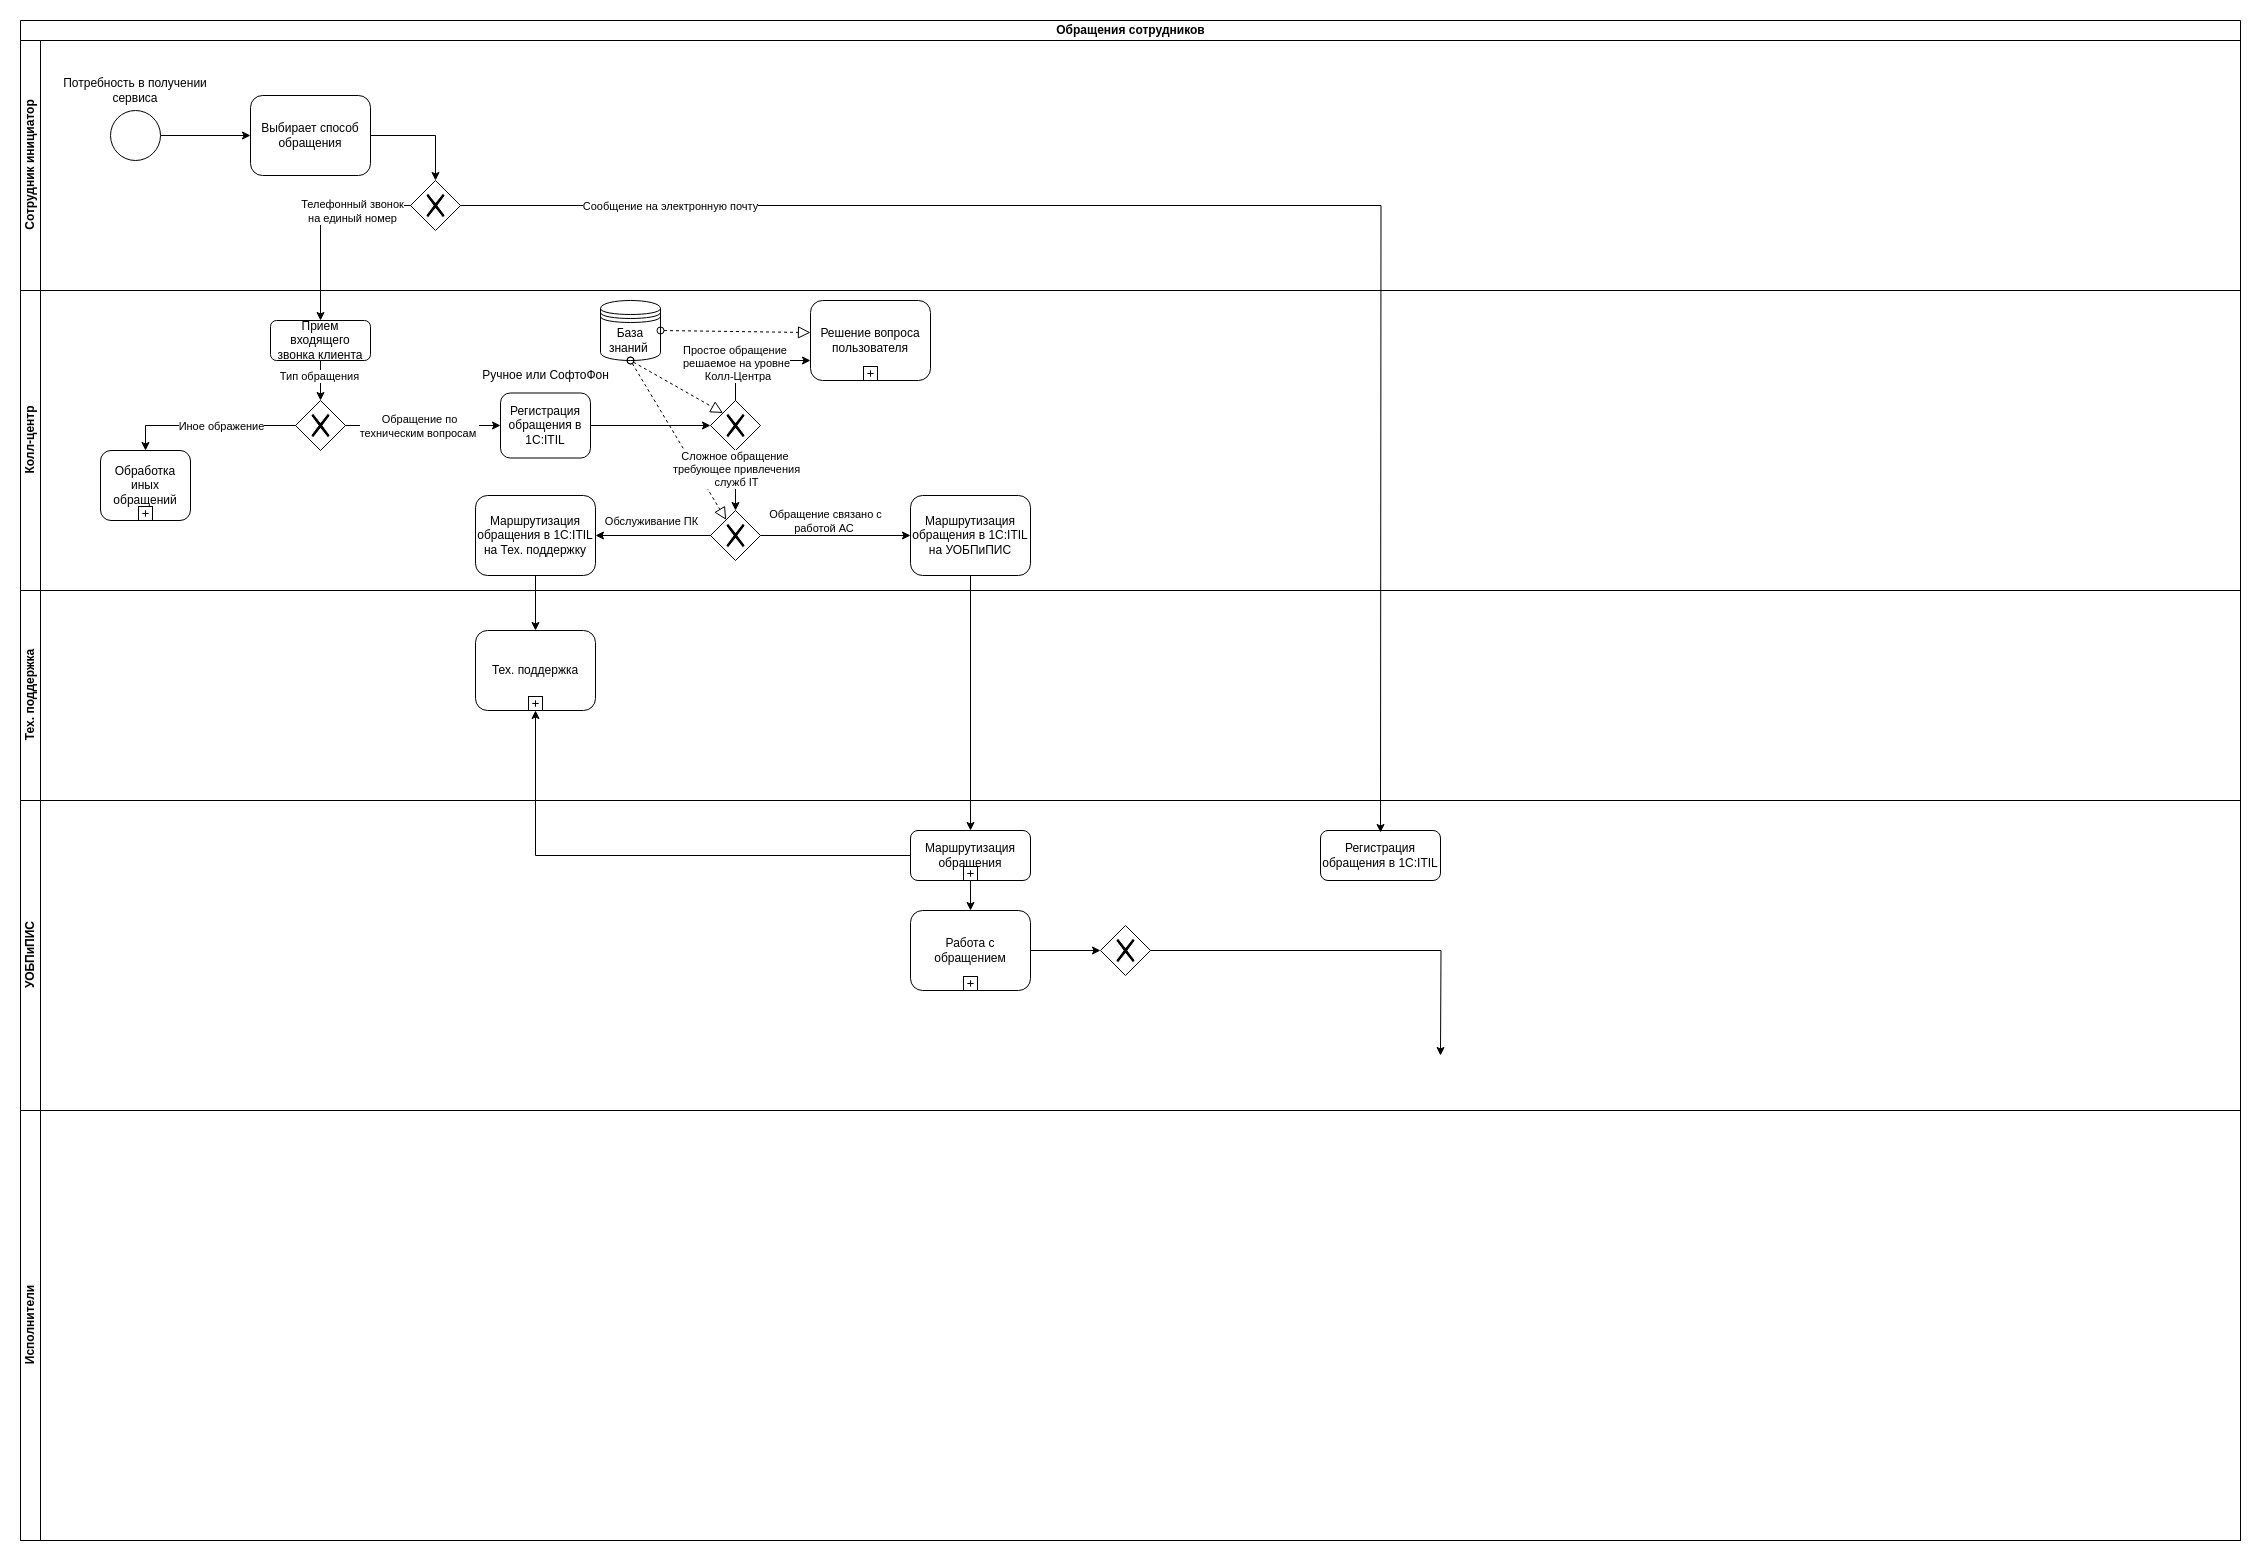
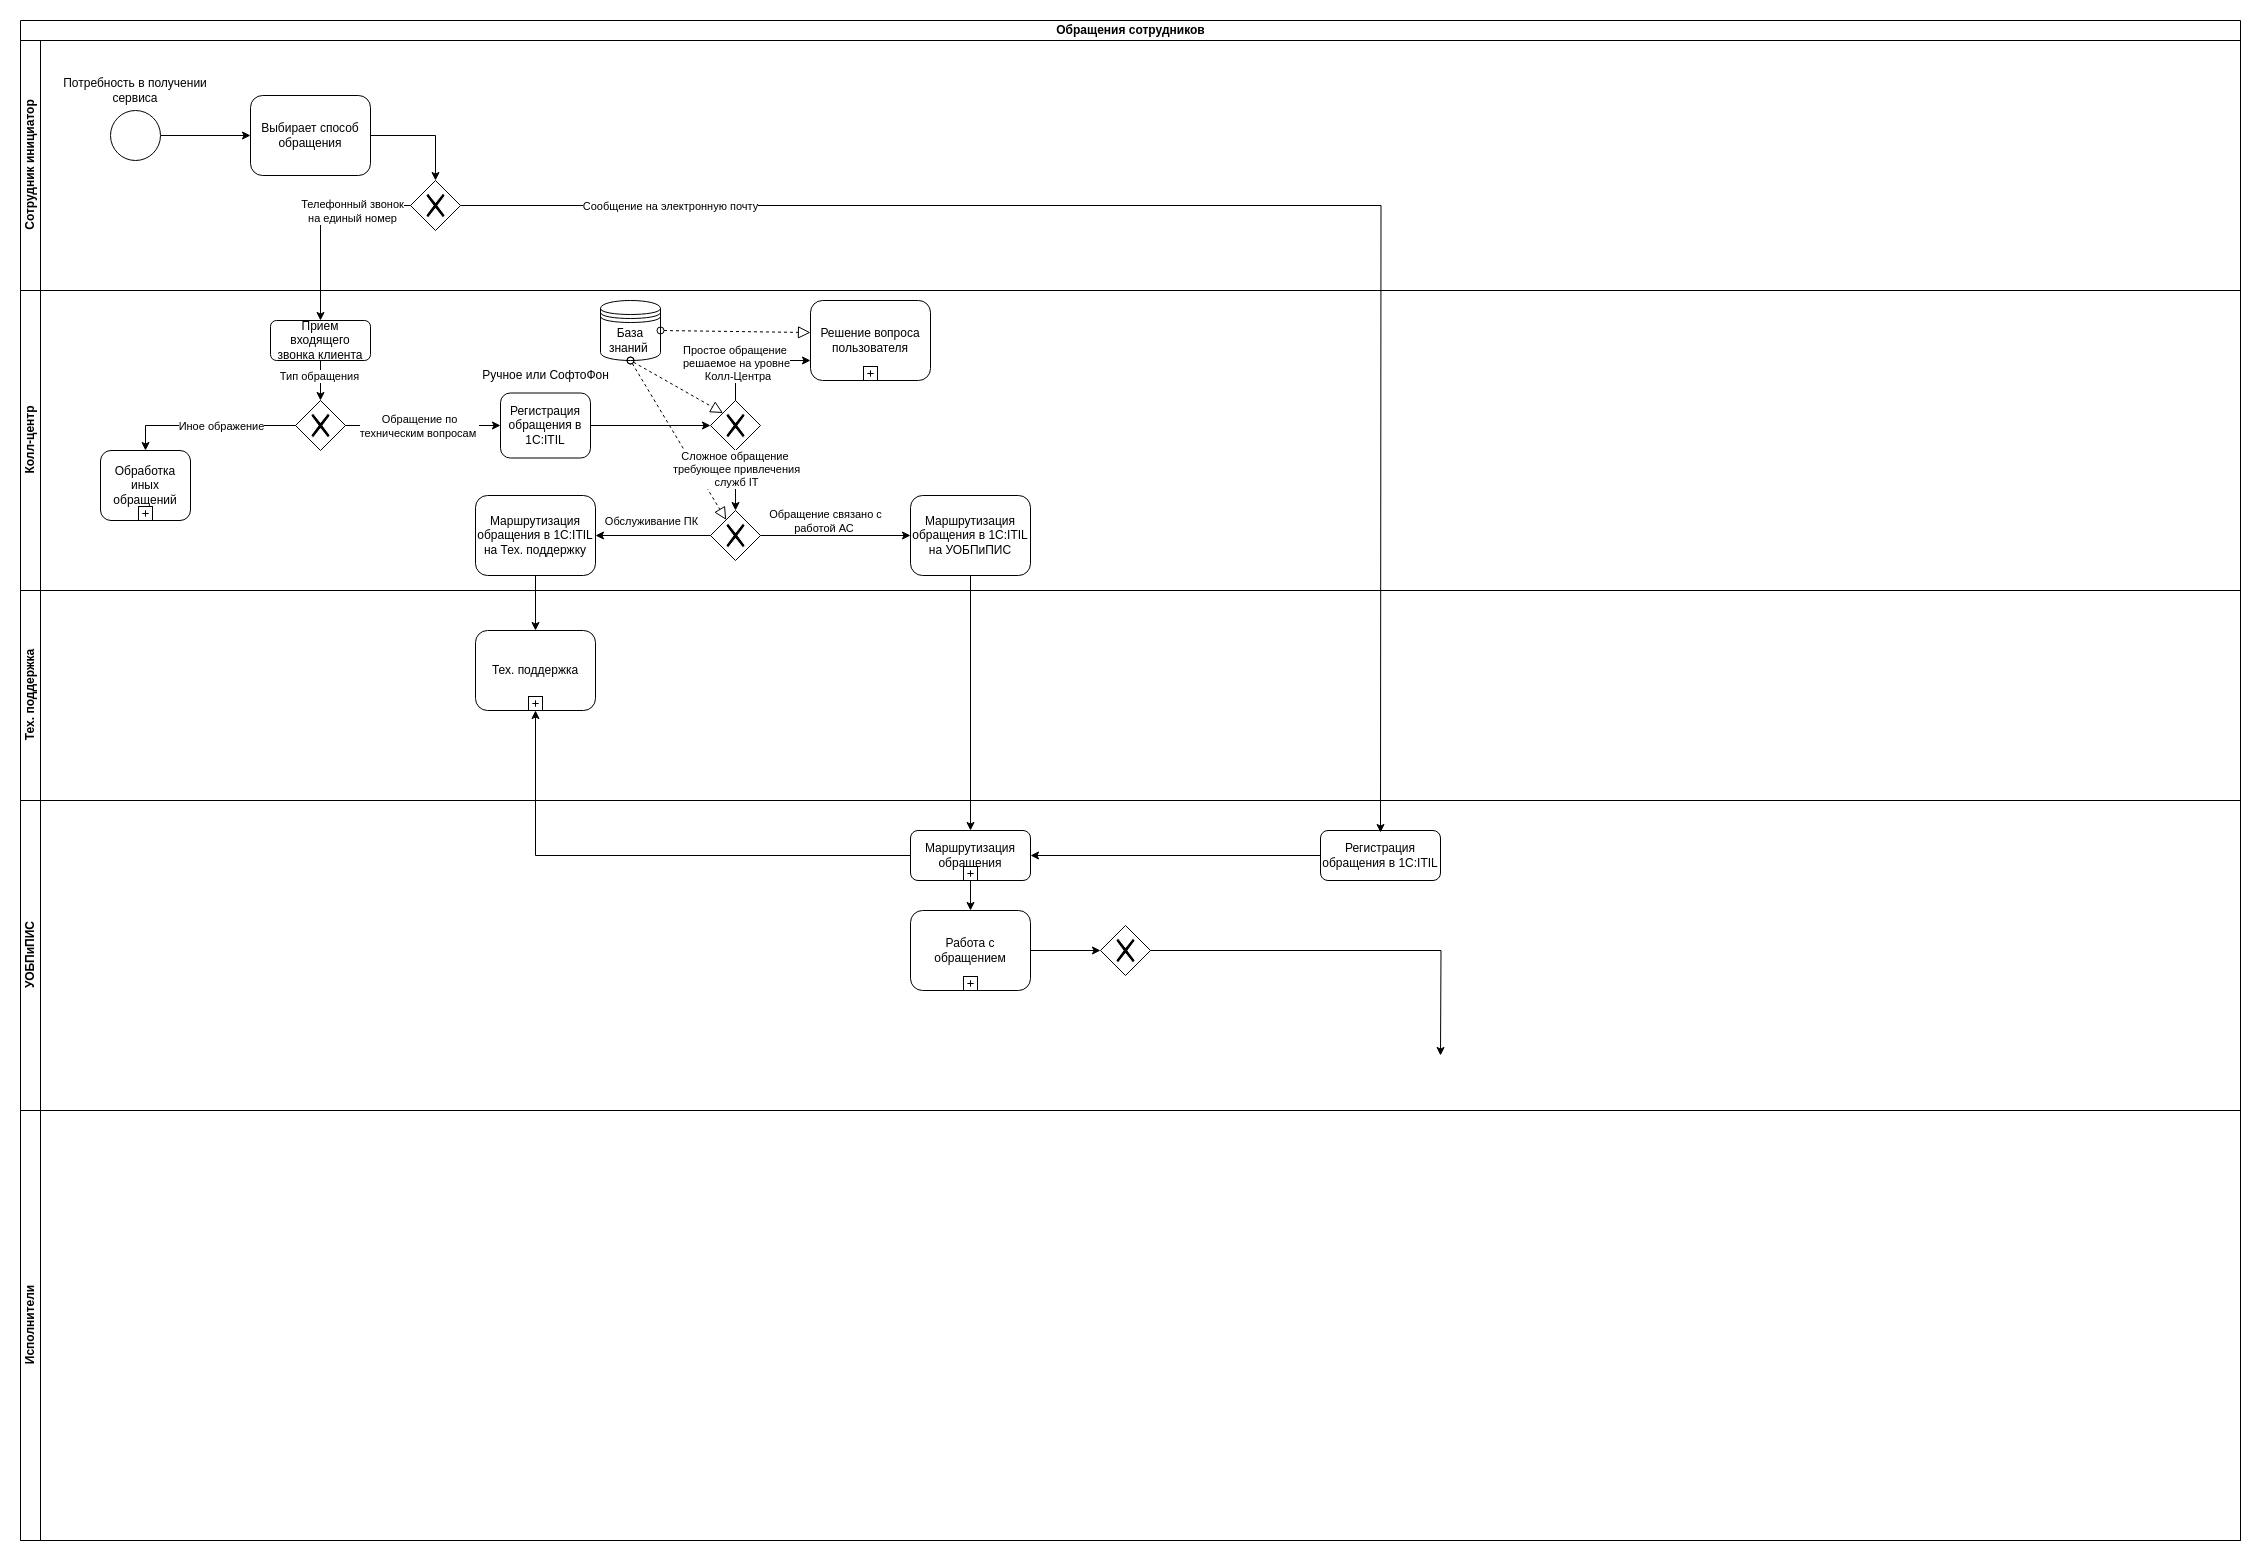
edge "Регистрация обращения в 1С:ITIL" -> "Маршрутизация обращения": added
